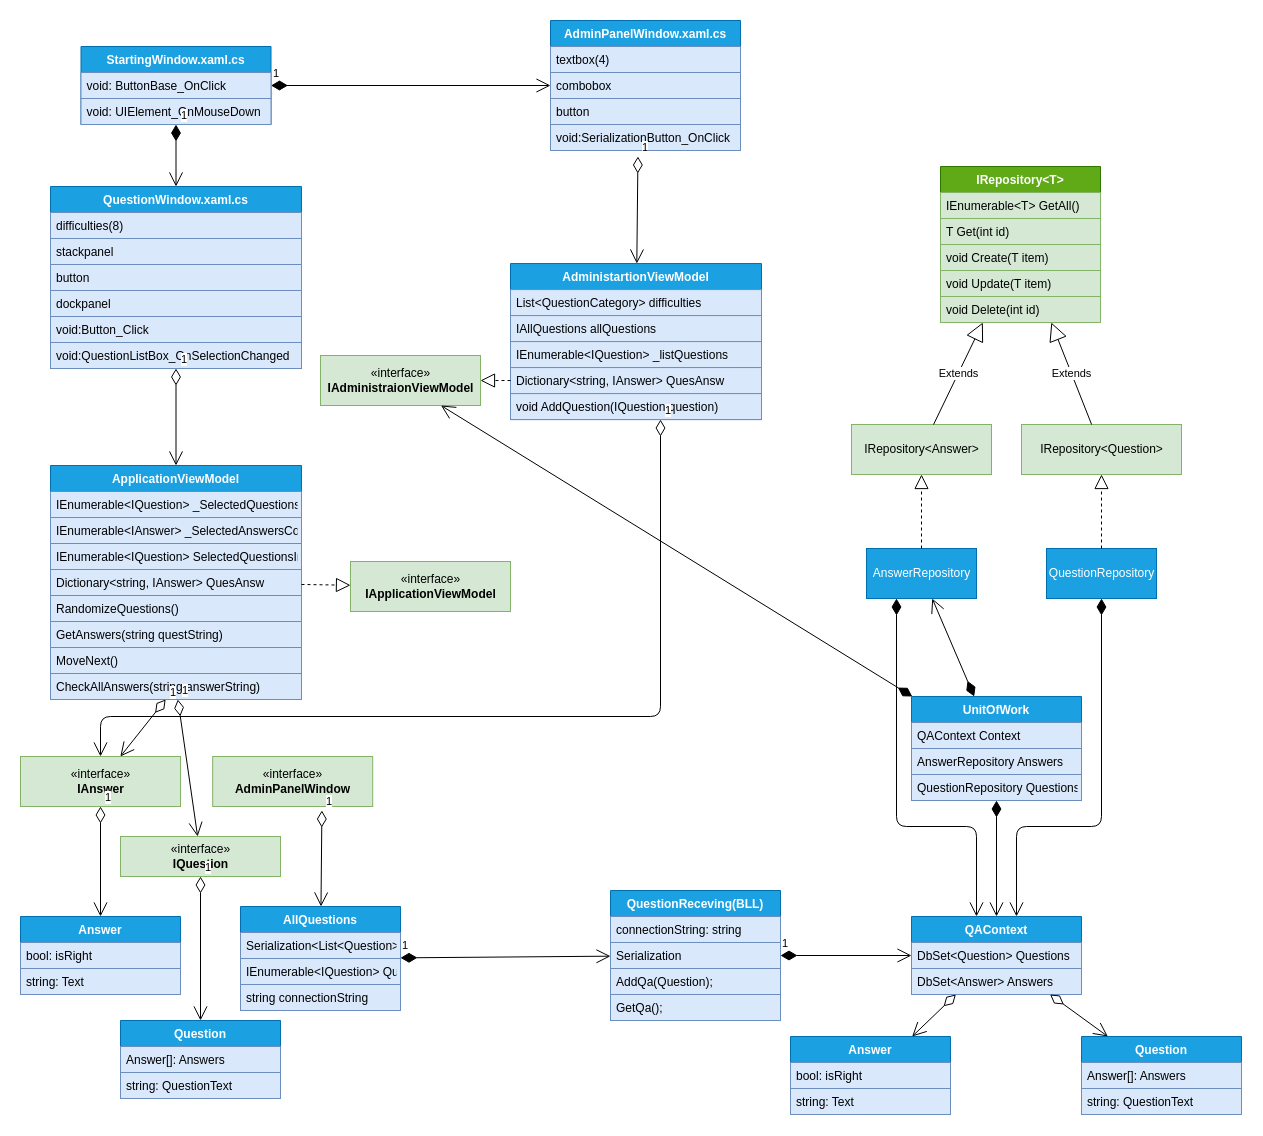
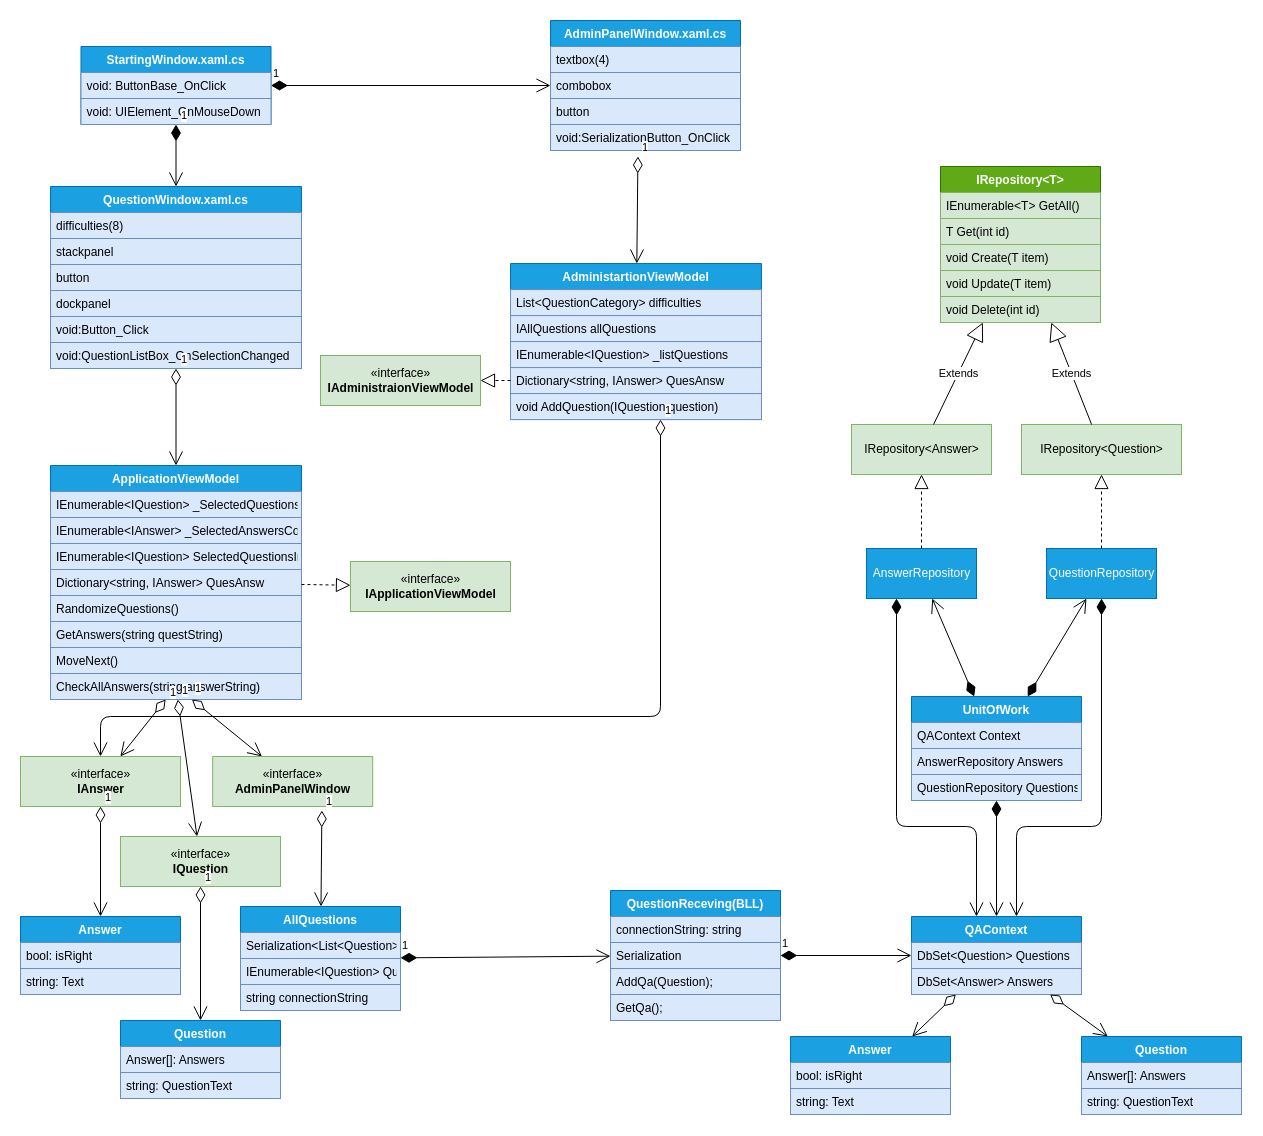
edge "«interface» IAdministraionViewModel" -- "UnitOfWork": now "QuestionRepository" -- "UnitOfWork"
edge "CheckAllAnswers(string answerString)" -- "«interface» AdminPanelWindow": added, label "1"
node "«interface» IQuestion": size 160x40 -> 160x50
